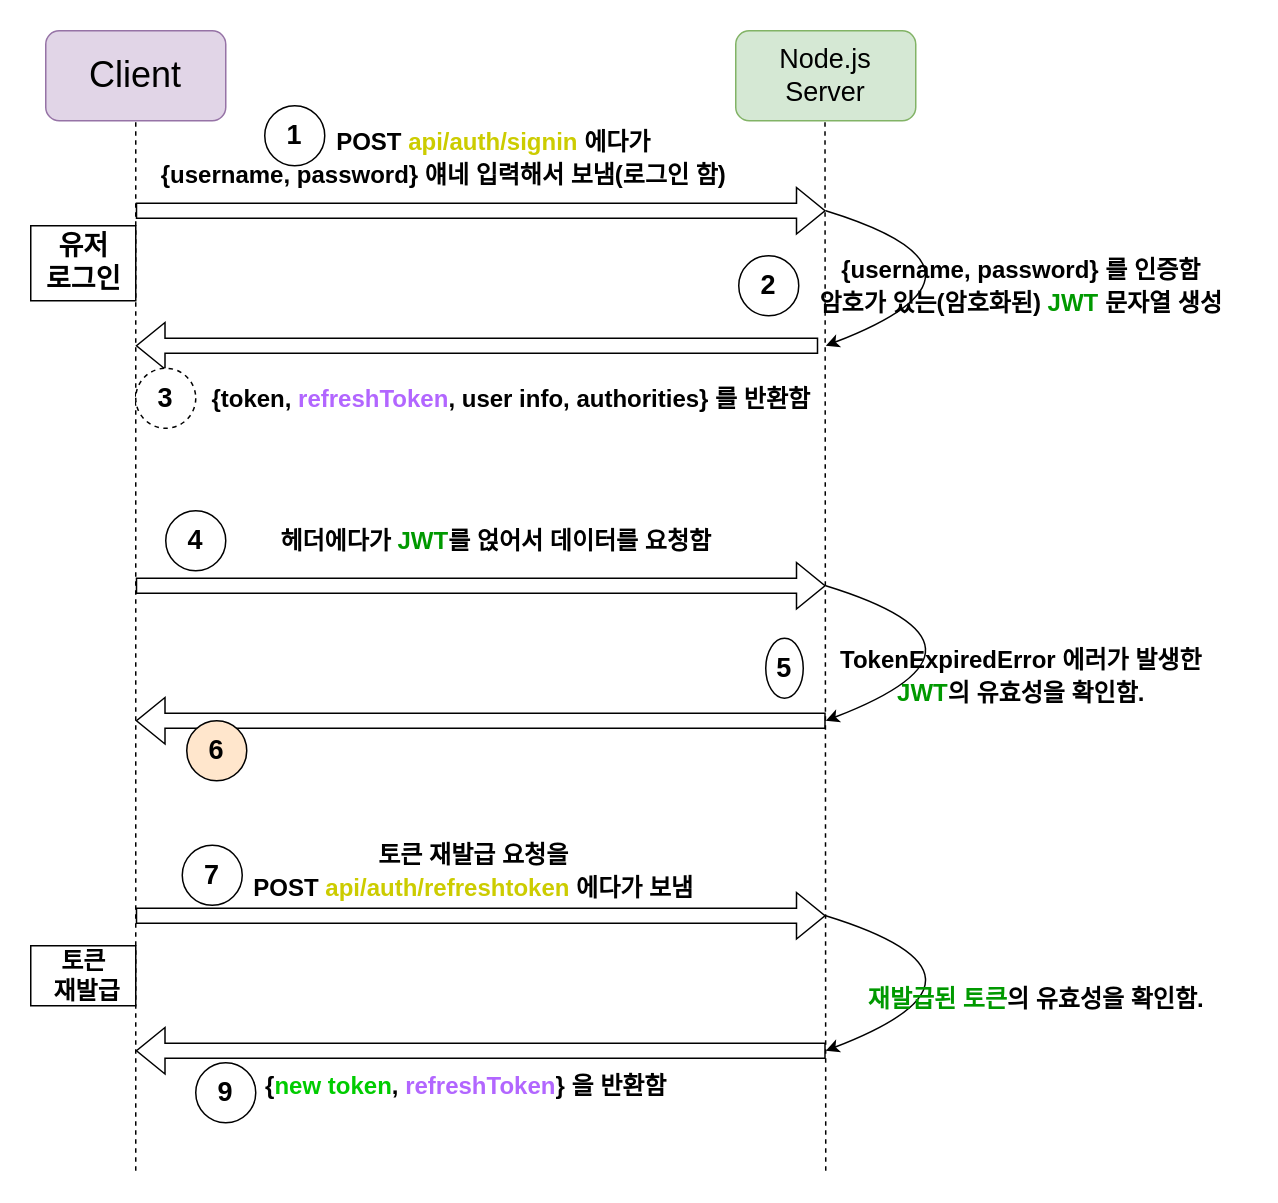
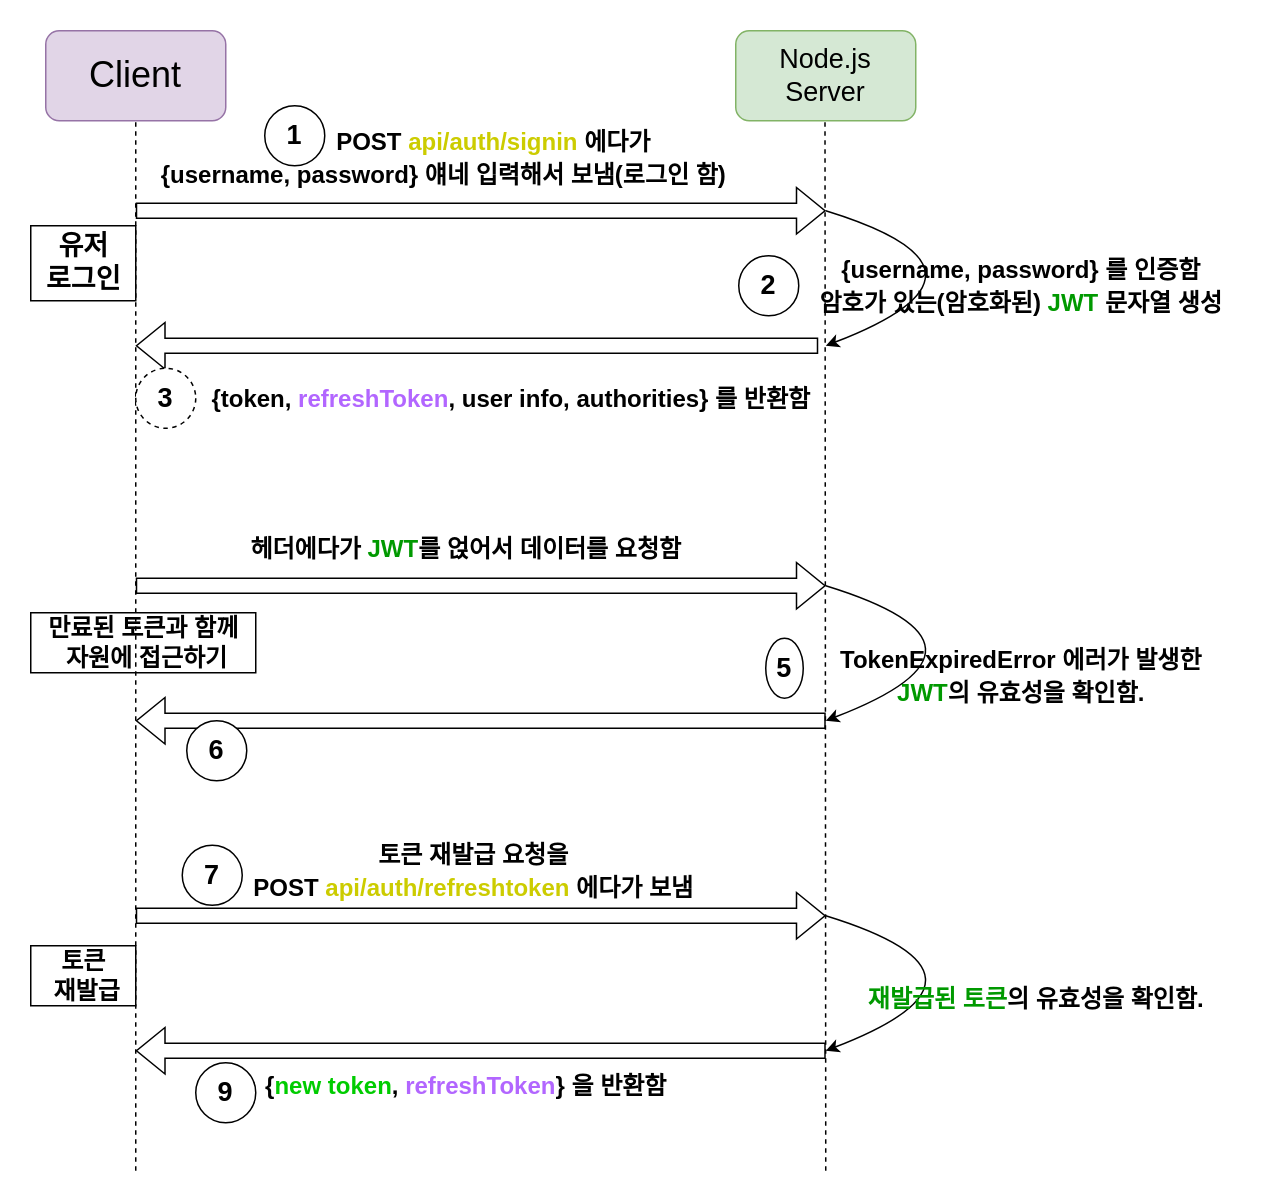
node "4": removed
node "헤더에다가 JWT를 얹어서 데이터를 요청함": moved (496, 541) -> (466, 548)
node "만료된 토큰과 함께 자원에 접근하기": added
node "6": fillcolor #ffe6cc -> #ffffff
